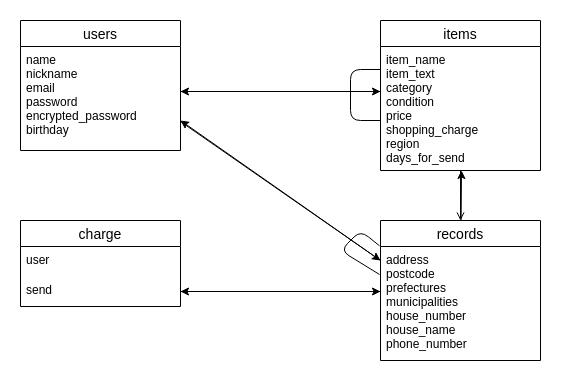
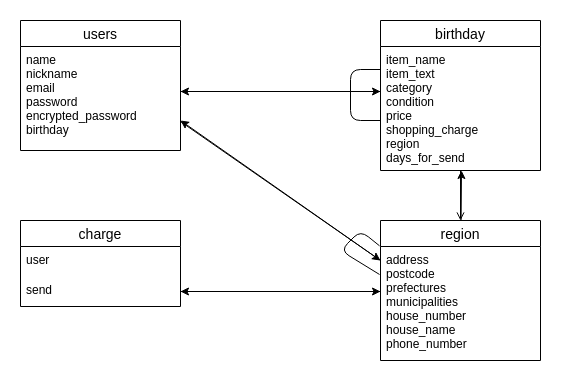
node "items": label "items" -> "birthday"
node "records": label "records" -> "region"
